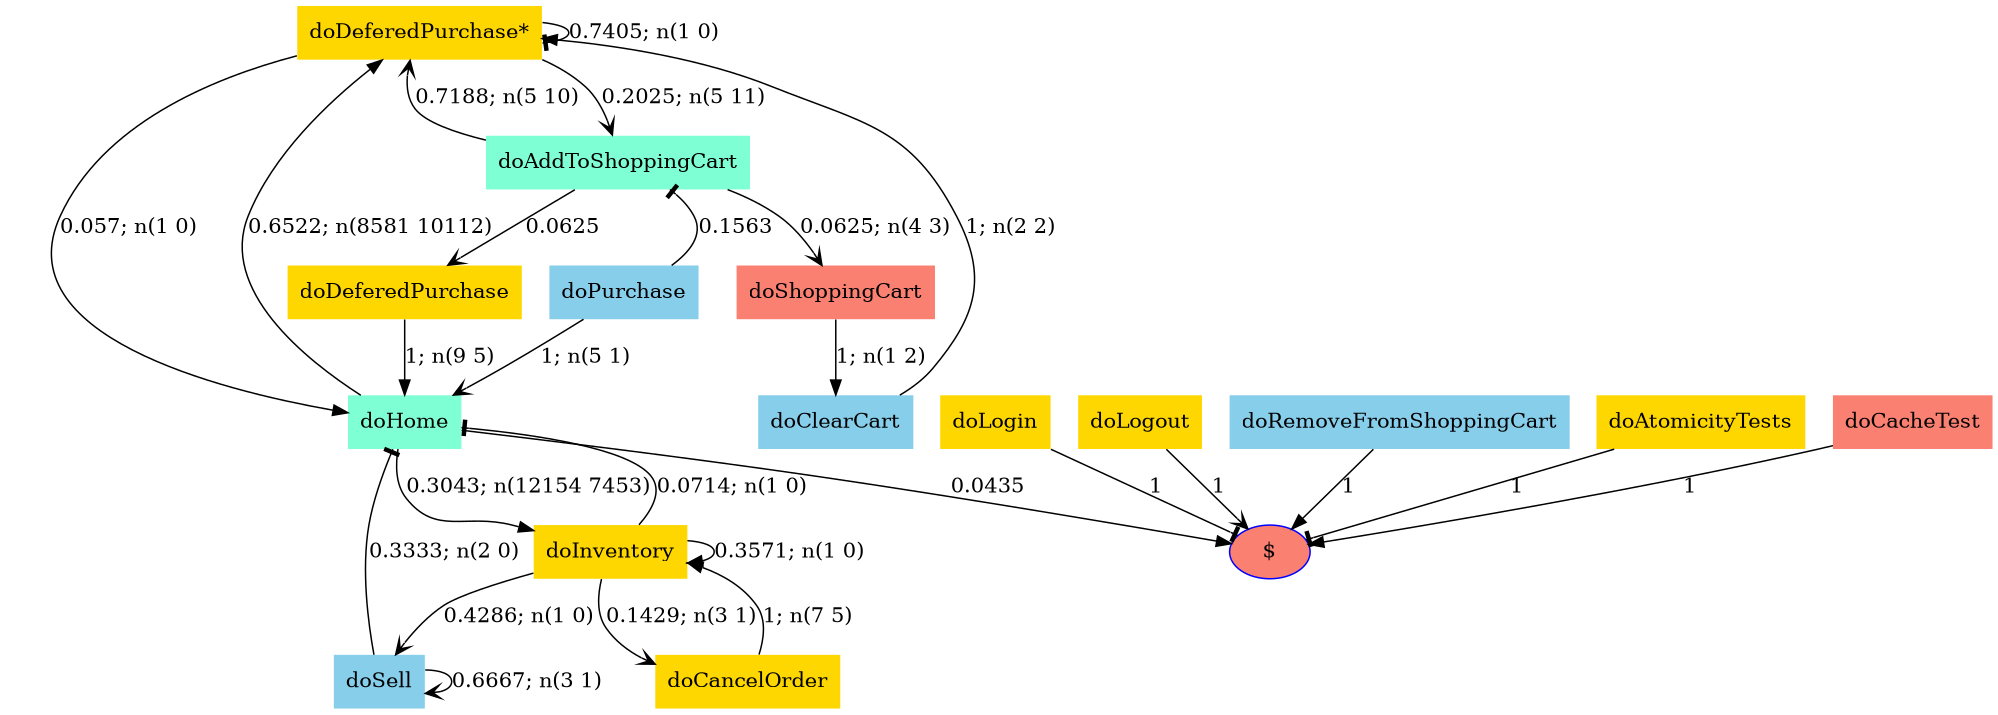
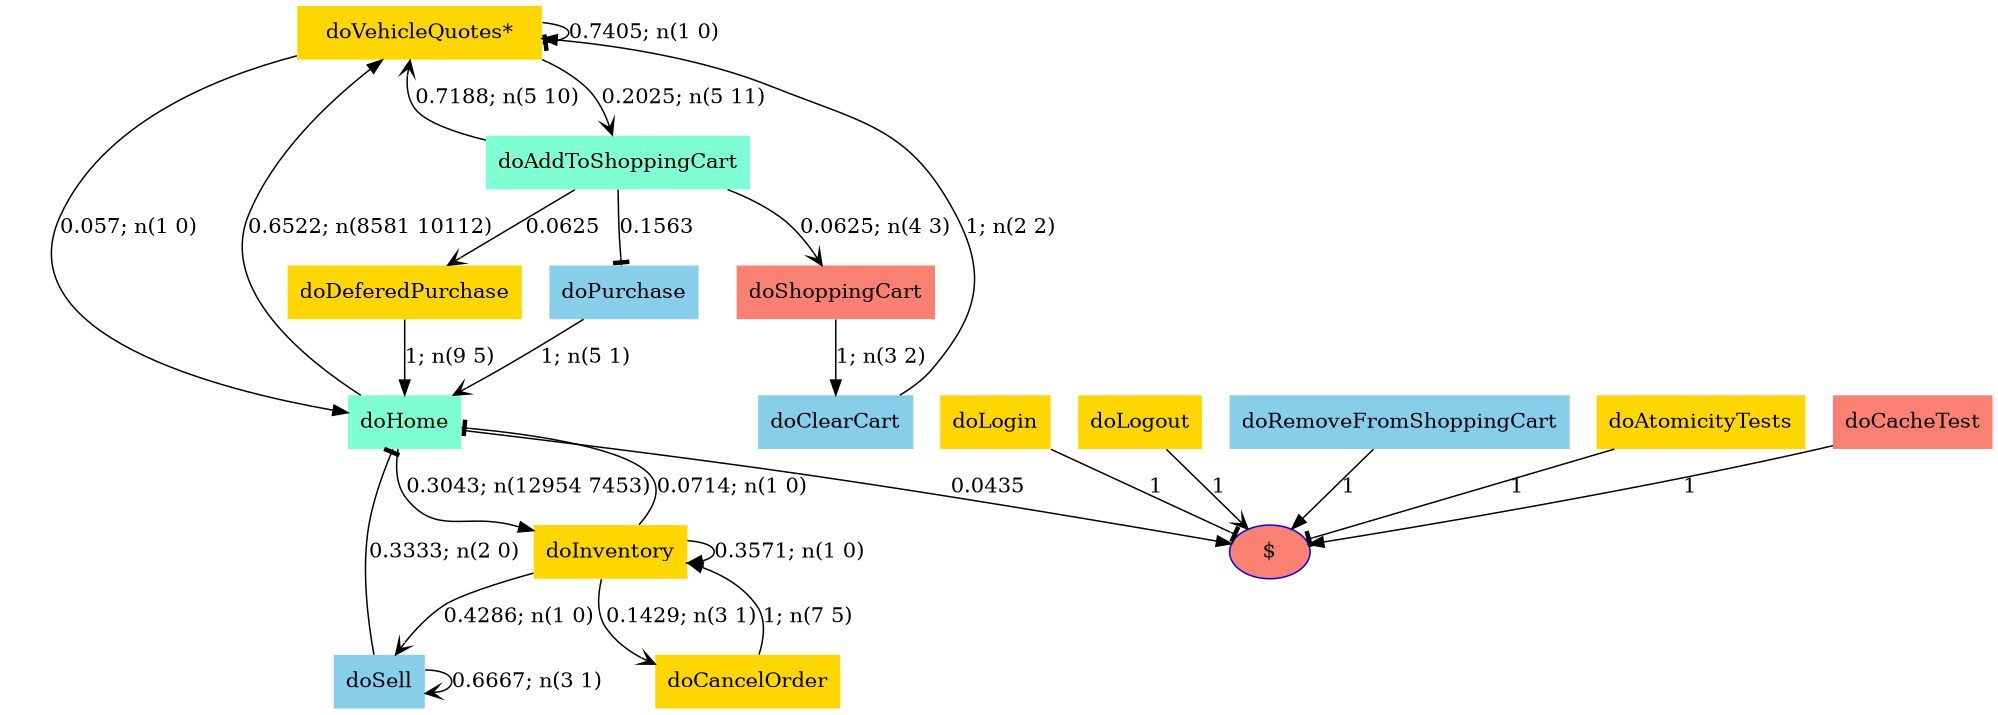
node "doDeferedPurchase*": label "doDeferedPurchase*" -> "doVehicleQuotes*"
edge "doPurchase" -> "doAddToShoppingCart": reversed
edge "doShoppingCart" -> "doClearCart": label "1; n(1 2)" -> "1; n(3 2)"
edge "doHome" -> "doInventory": label "0.3043; n(12154 7453)" -> "0.3043; n(12954 7453)"
